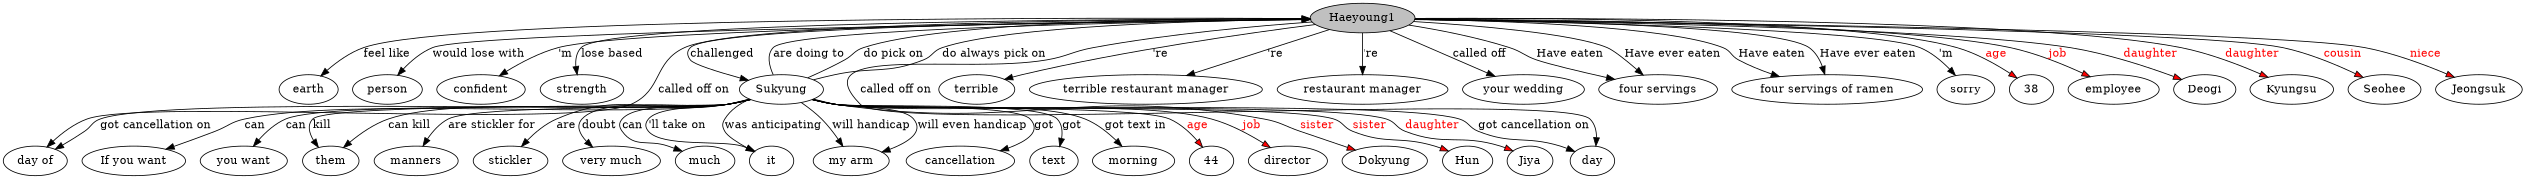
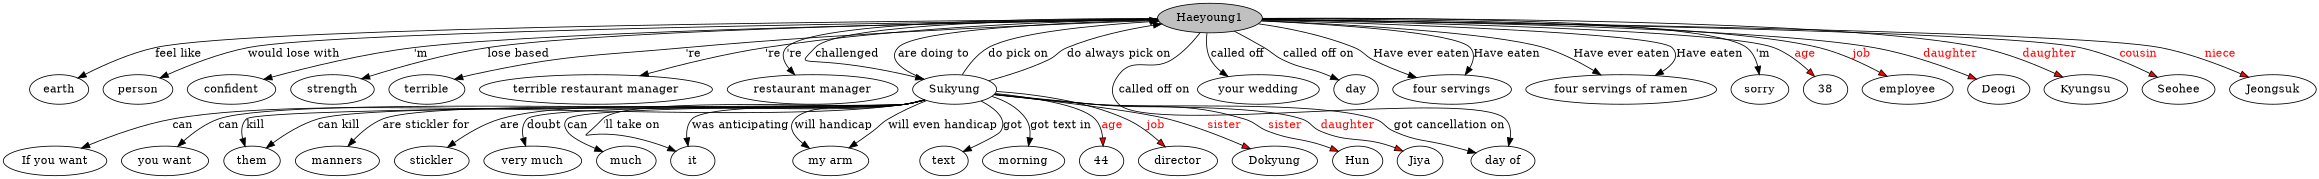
edge "Sukyung" -> "day": removed, label "got cancellation on"
node "cancellation": removed
